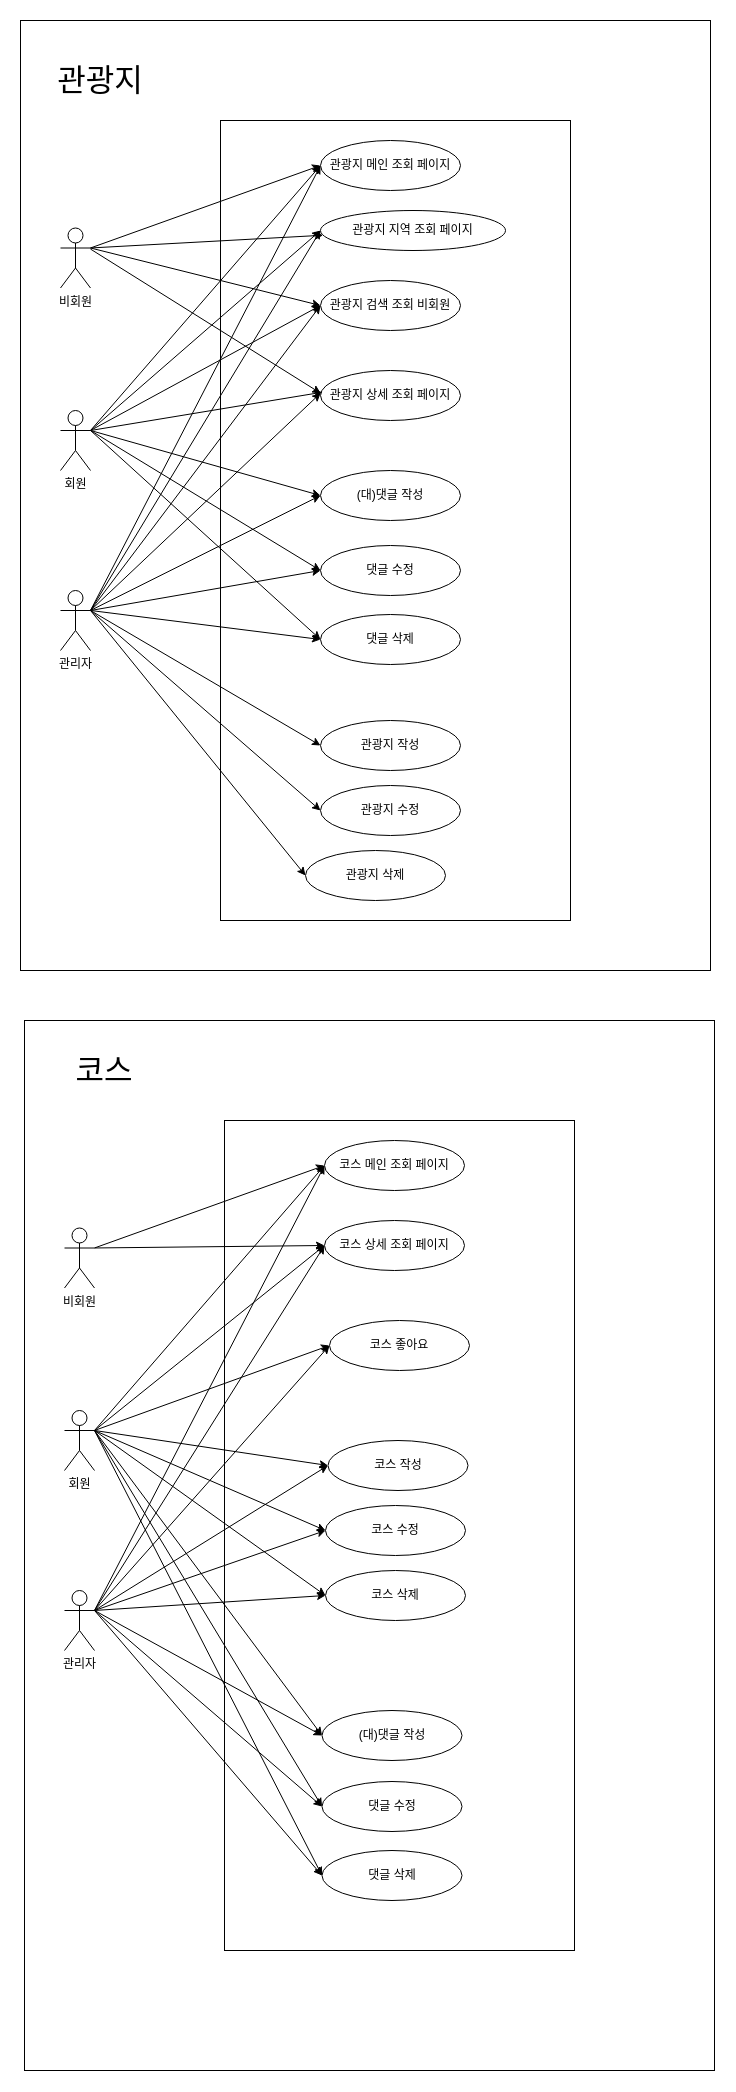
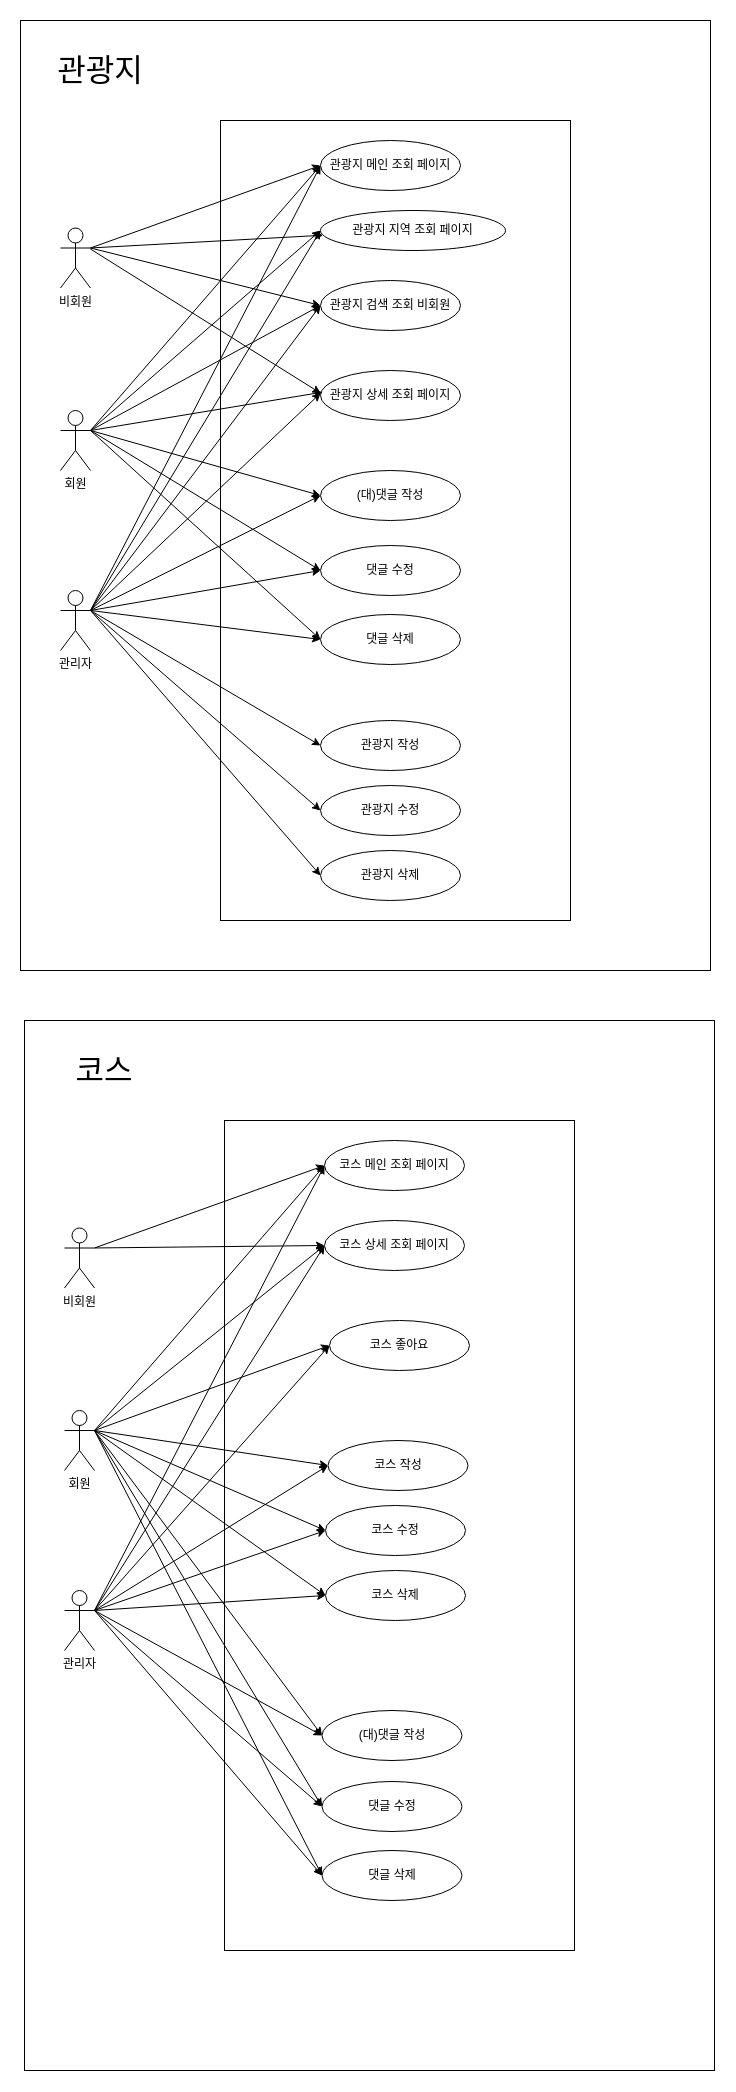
node "관광지": moved (101, 81) -> (101, 71)
node "관광지 삭제": moved (376, 876) -> (391, 876)
